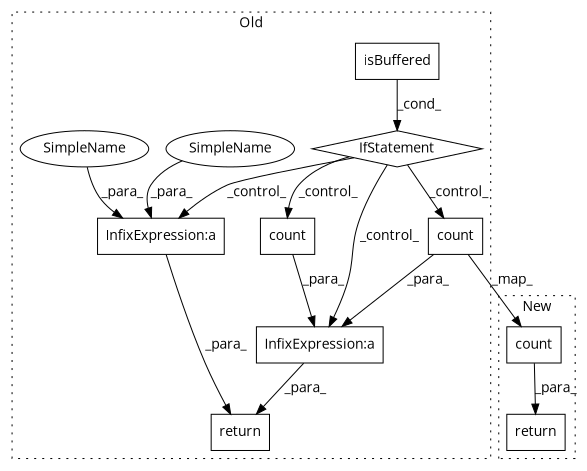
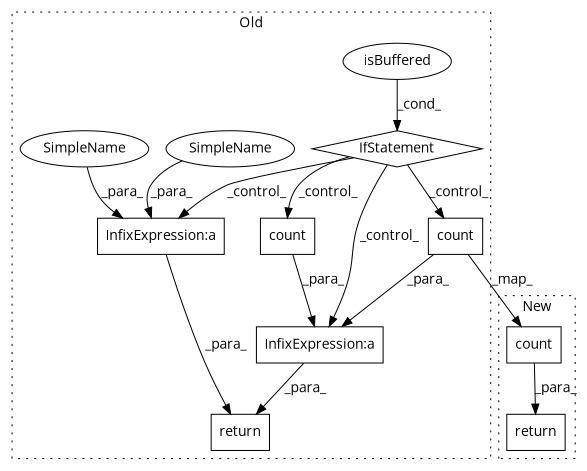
node "isBuffered": shape box -> ellipse
